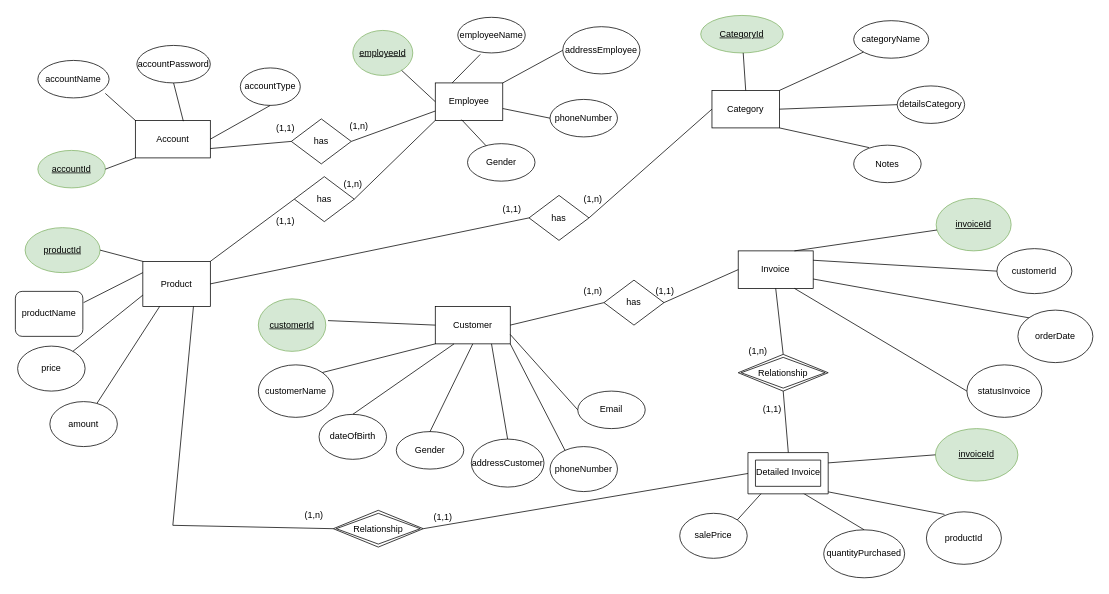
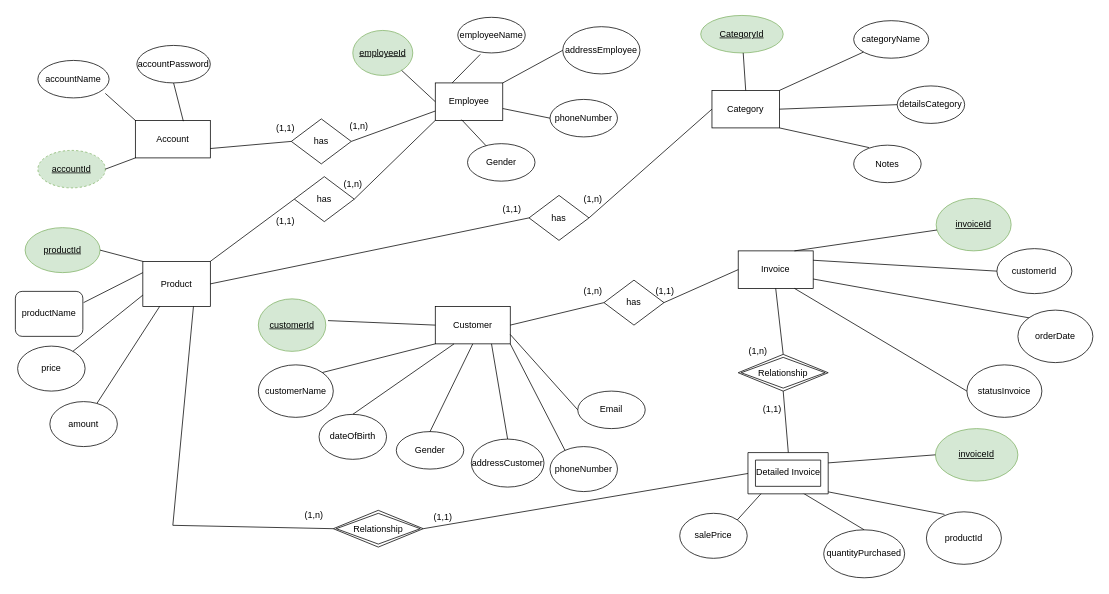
node "accountType": removed
edge "accountType" -- "Account": removed
node "accountId": style solid -> dashed
